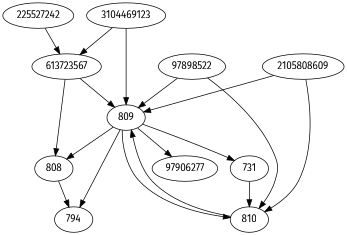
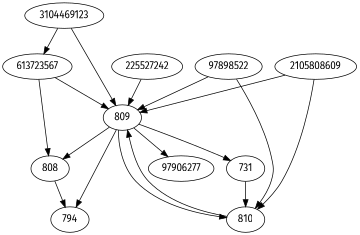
edge "225527242" -> "613723567": now "225527242" -> "809"
